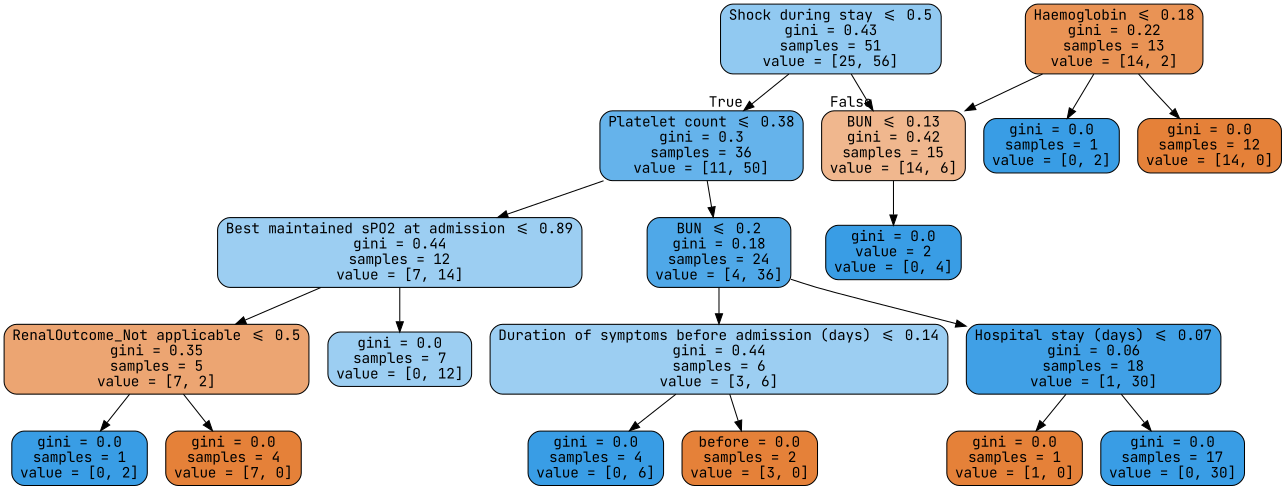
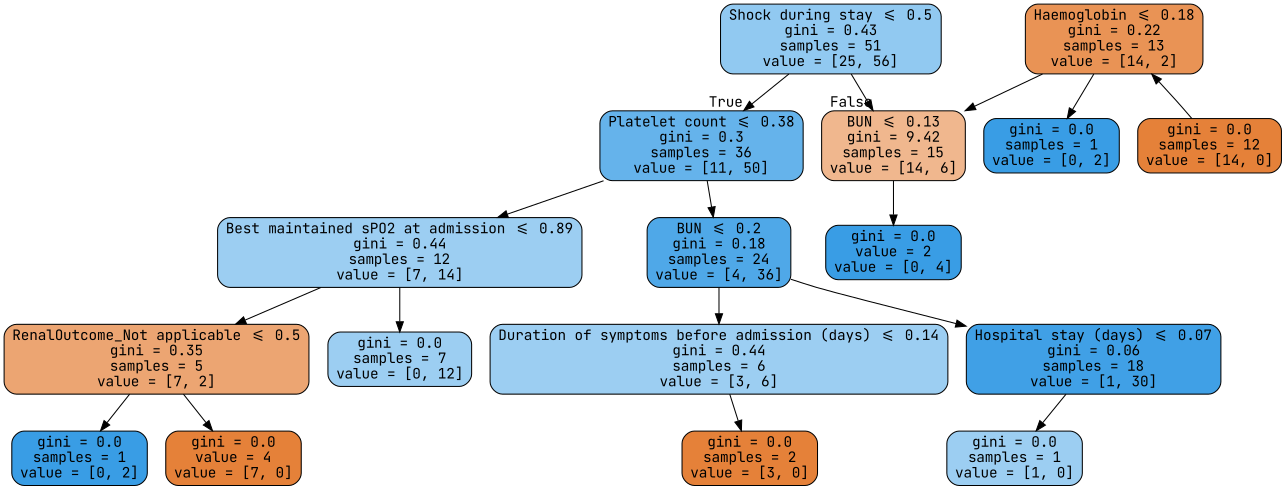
edge "Haemoglobin <= 0.18 gini = 0.22 samples = 13 value = [14, 2]" -> "gini = 0.0 samples = 12 value = [14, 0]": reversed
node "BUN <= 0.13 gini = 0.42 samples = 15 value = [14, 6]": label "BUN <= 0.13 gini = 0.42 samples = 15 value = [14, 6]" -> "BUN <= 0.13 gini = 9.42 samples = 15 value = [14, 6]"
node "gini = 0.0 samples = 4 value = [7, 0]": label "gini = 0.0 samples = 4 value = [7, 0]" -> "gini = 0.0 value = 4 value = [7, 0]"
node "gini = 0.0 samples = 4 value = [0, 6]": removed
node "before = 0.0 samples = 2 value = [3, 0]": label "before = 0.0 samples = 2 value = [3, 0]" -> "gini = 0.0 samples = 2 value = [3, 0]"
node "gini = 0.0 samples = 1 value = [1, 0]": fillcolor #e58139 -> #9ccef2
node "gini = 0.0 samples = 17 value = [0, 30]": removed
